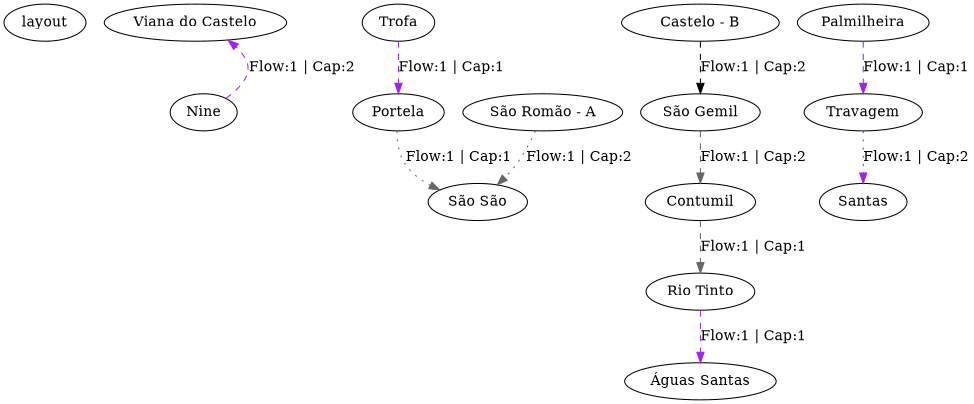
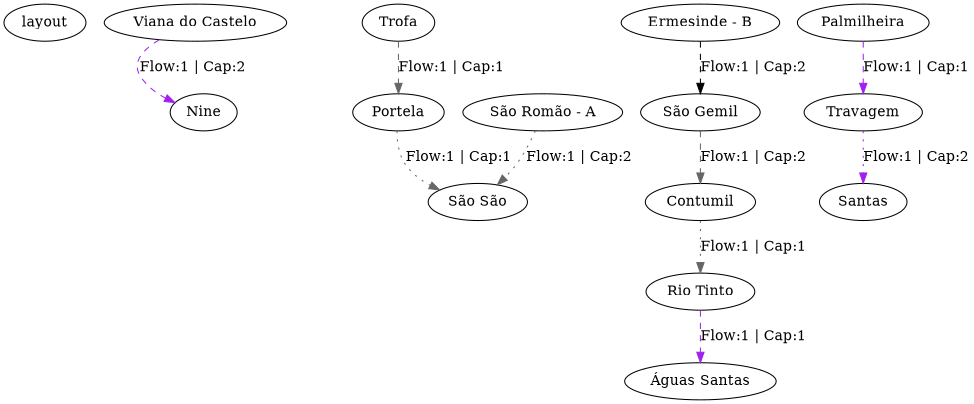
node "Castelo - B": label "Castelo - B" -> "Ermesinde - B"
edge "Trofa" -> "Portela": color purple -> gray40
edge "Nine" -> "Viana do Castelo": reversed
edge "Contumil" -> "Rio Tinto": style dashed -> dotted
